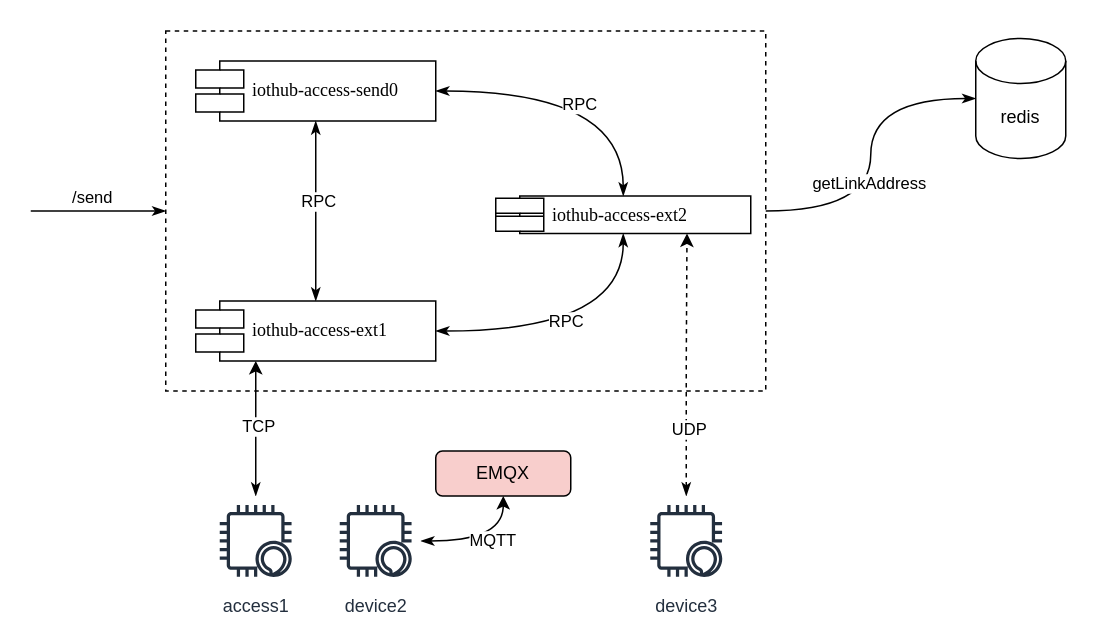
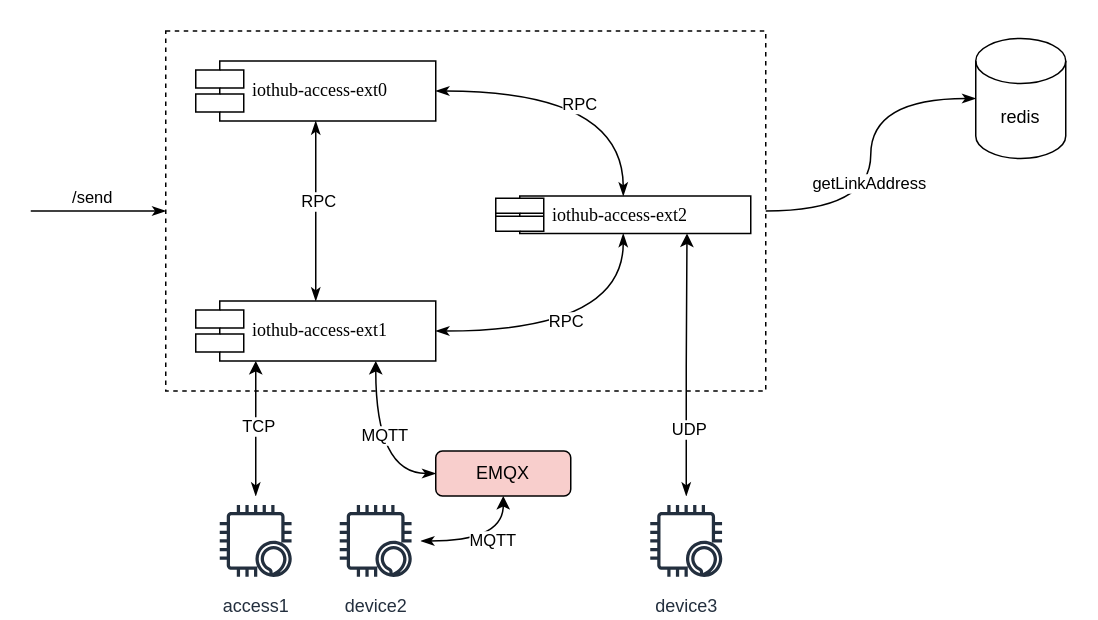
node "iothub-access-send0": label "iothub-access-send0" -> "iothub-access-ext0"
edge "iothub-access-ext2" -- "device3": style dashed -> solid
edge "iothub-access-ext1" -- "EMQX": added, label "MQTT"
